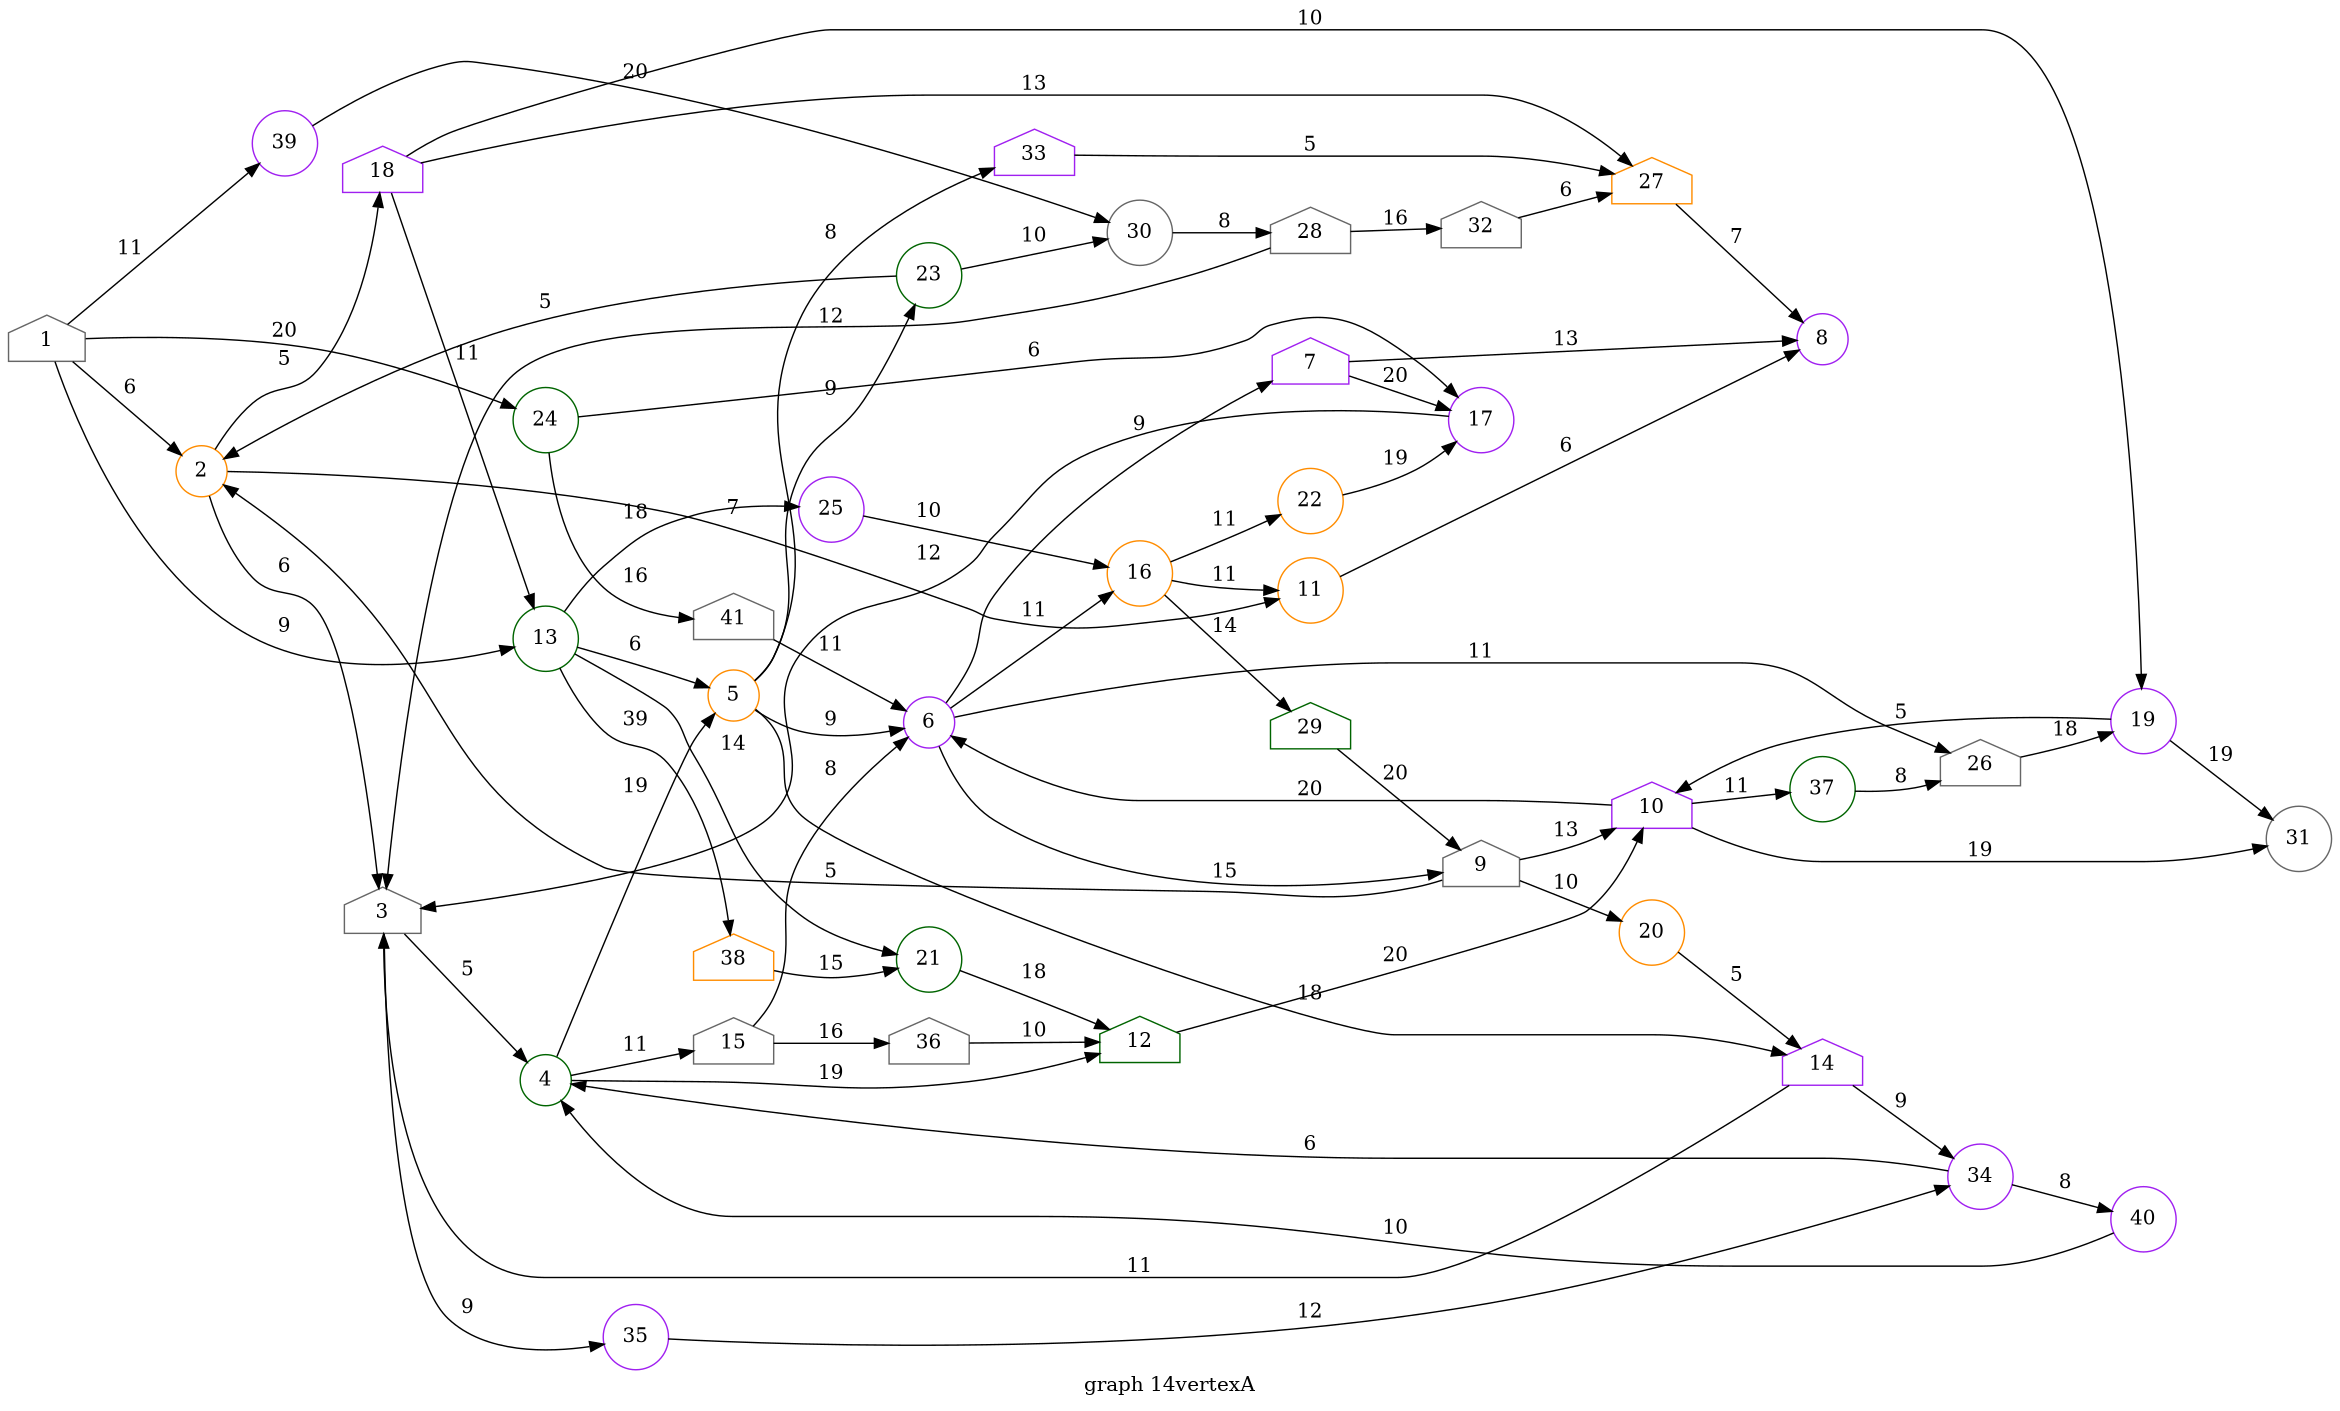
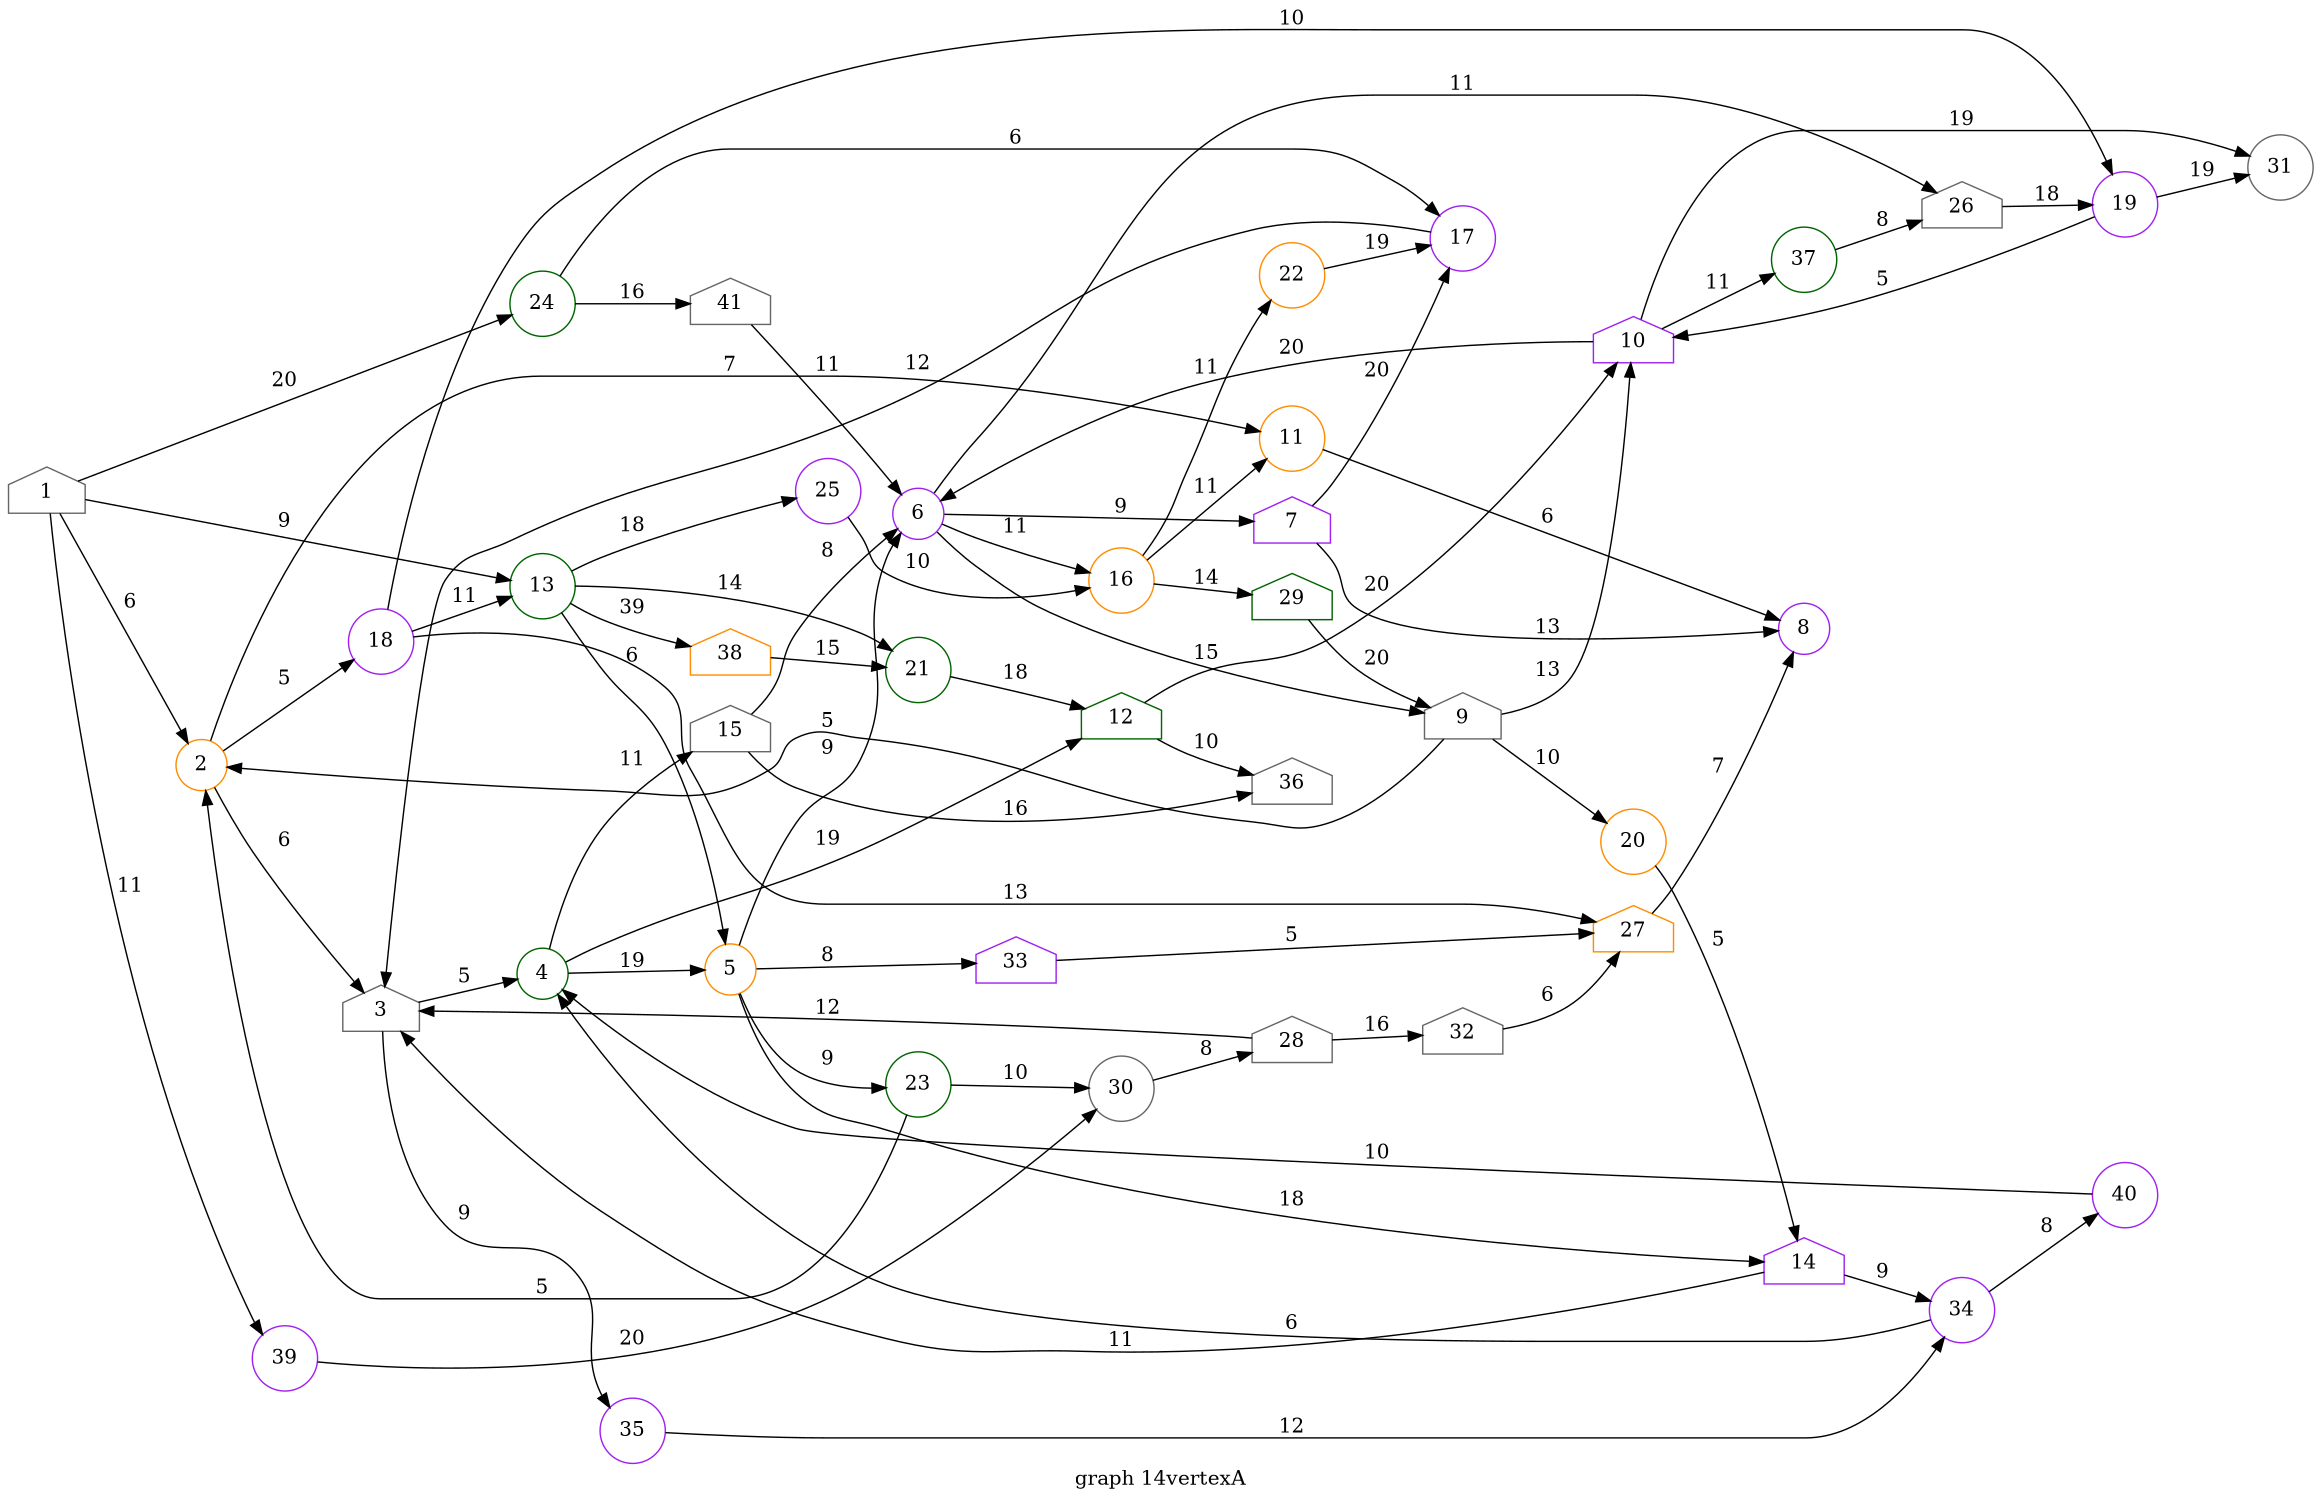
node "18": shape house -> circle
edge "36" -> "12": reversed
